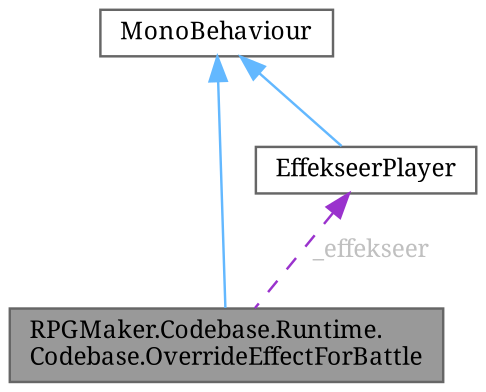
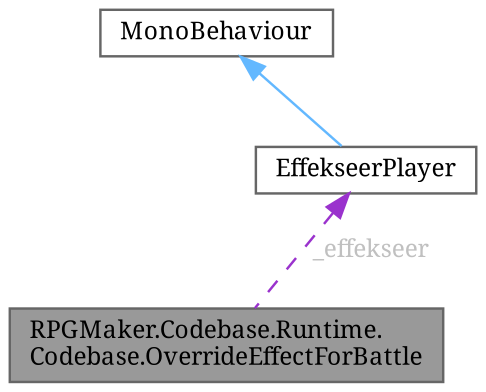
edge "RPGMaker.Codebase.Runtime. Codebase.OverrideEffectForBattle" -> "MonoBehaviour": removed
